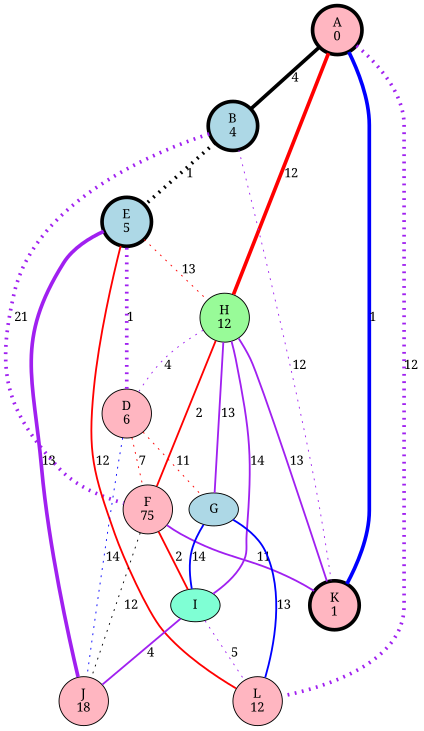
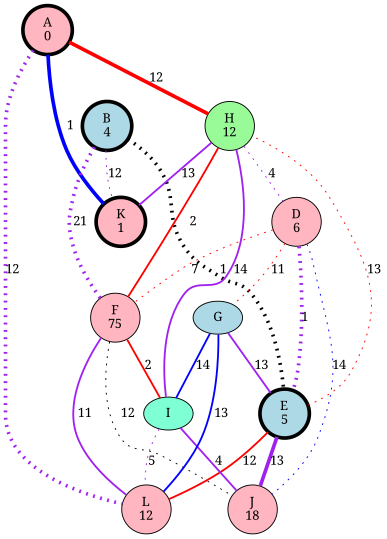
edge "A 0" -- "B 4": removed, label "4"
edge "H 12" -- "G": now "E 5" -- "G"
edge "F 75" -- "K 1": now "F 75" -- "L 12"
